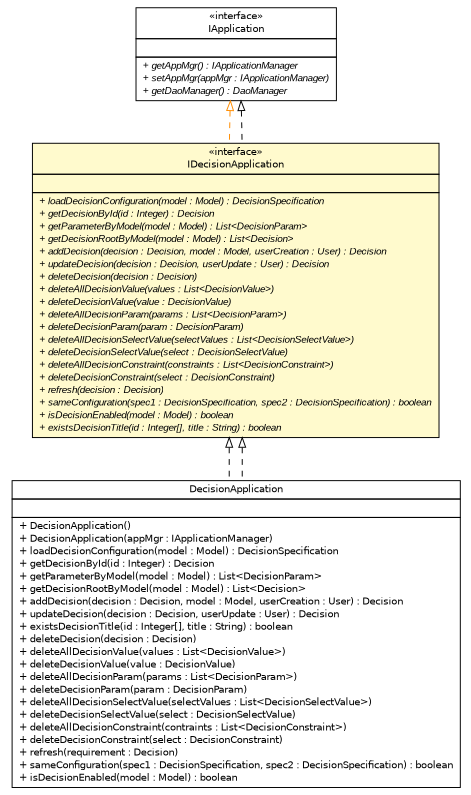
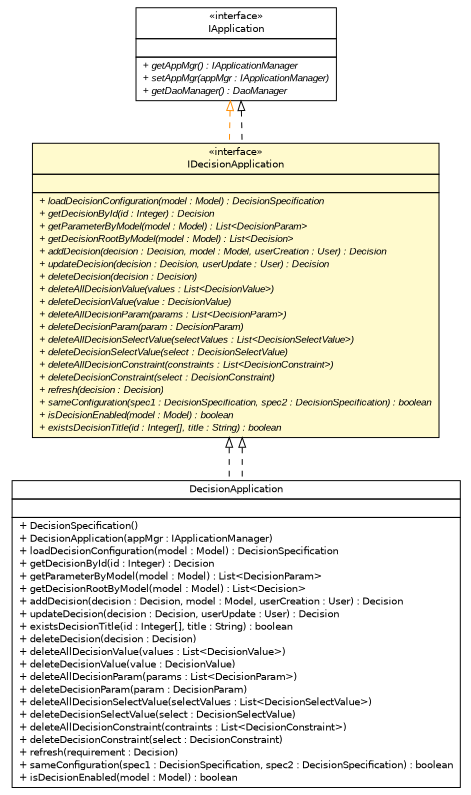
node "DecisionApplication": text "+ DecisionApplication()" -> "+ DecisionSpecification()"
